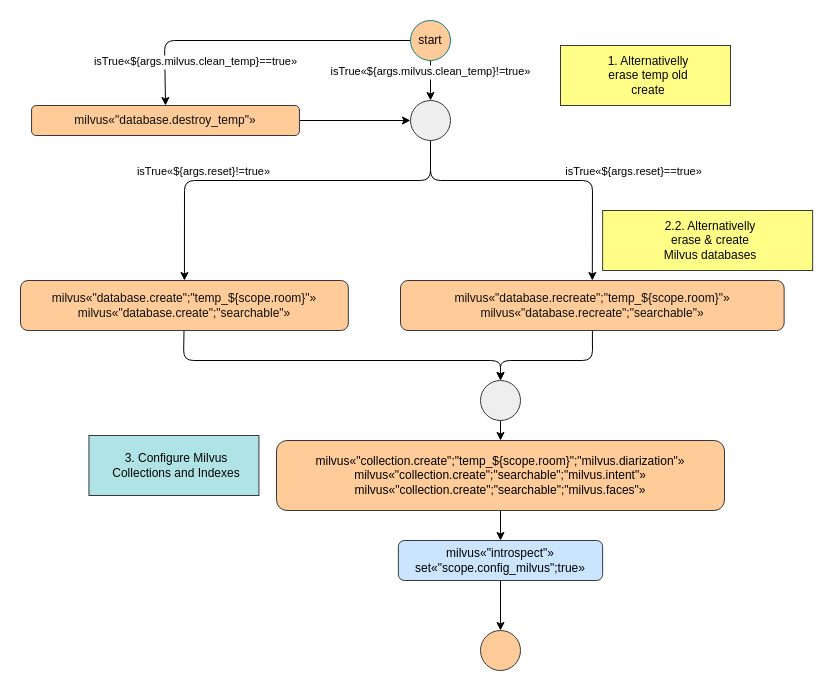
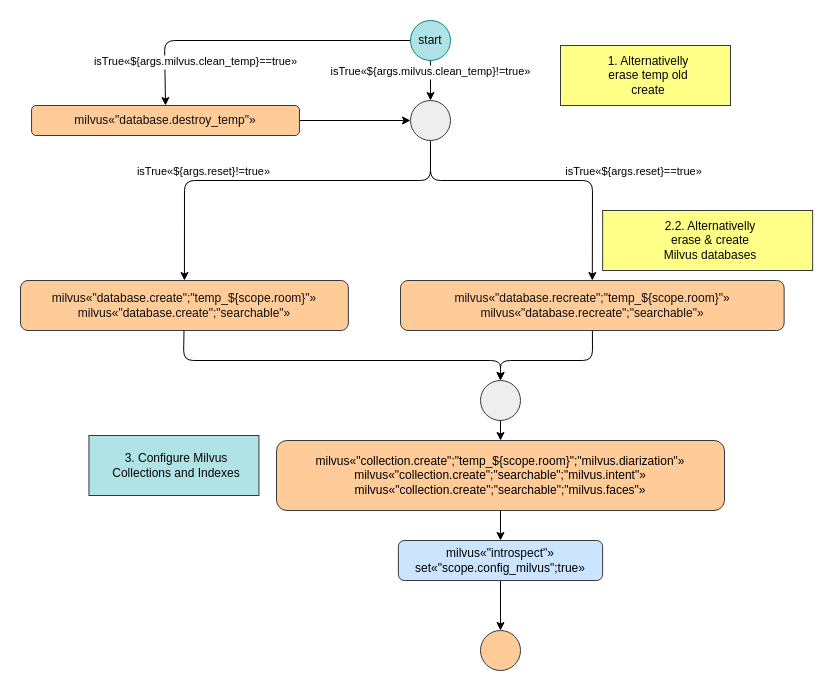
node "start": fillcolor #ffcc99 -> #b0e3e6
